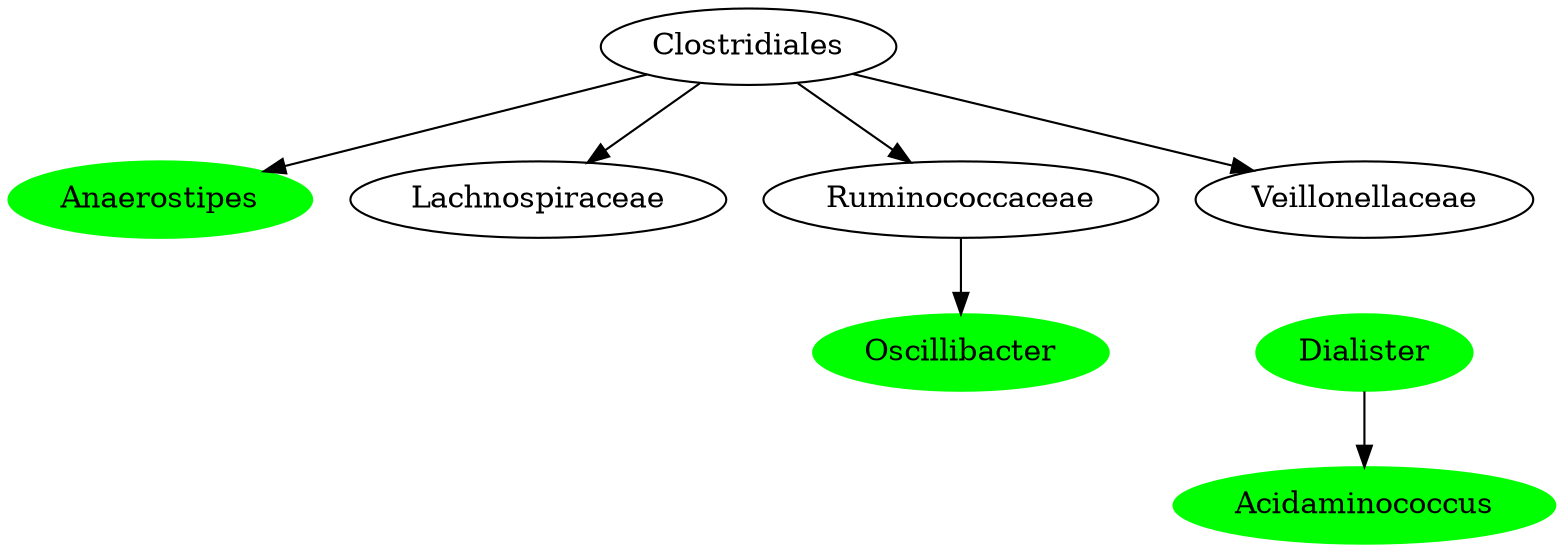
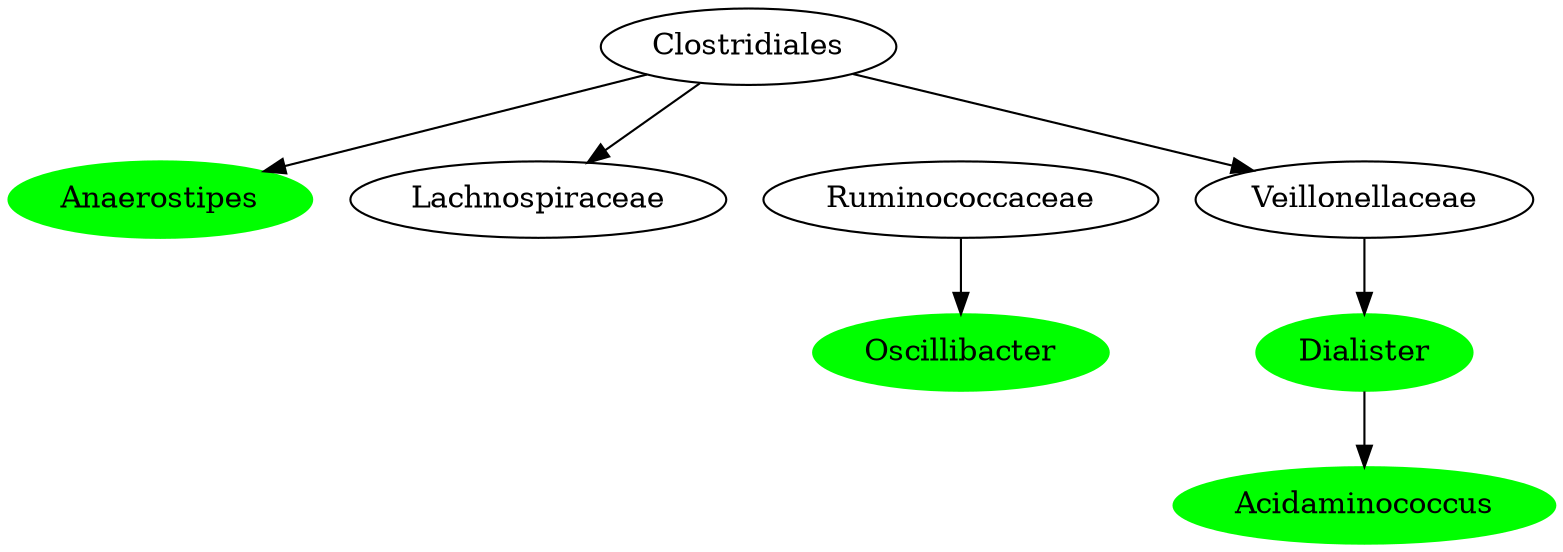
edge "Clostridiales" -> "Ruminococcaceae": removed
edge "Veillonellaceae" -> "Dialister": added
